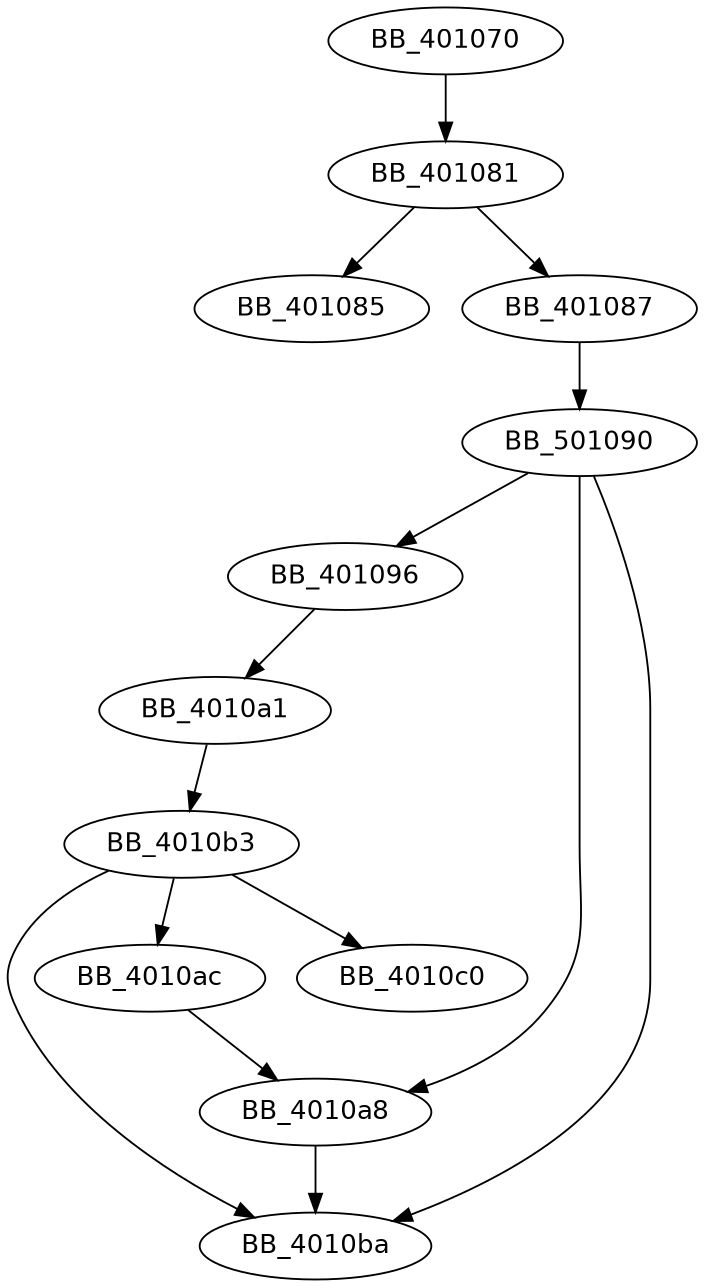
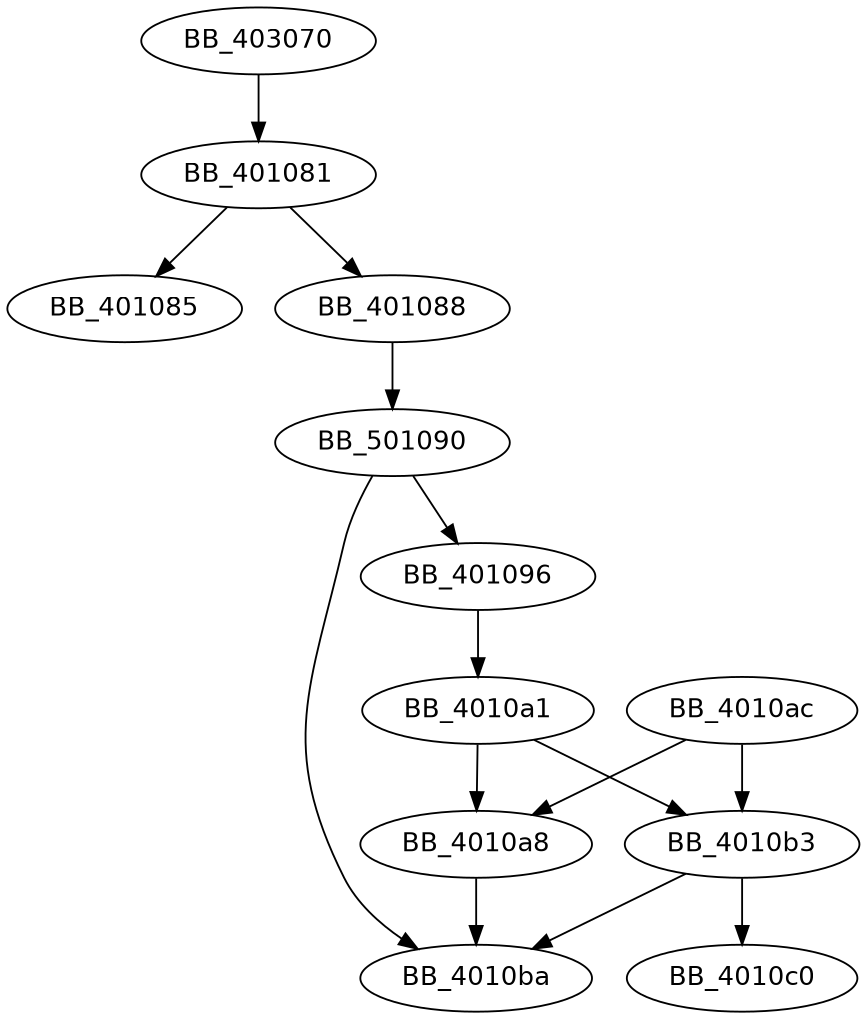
node "BB_401070": label "BB_401070" -> "BB_403070"
node "BB_401087": label "BB_401087" -> "BB_401088"
edge "BB_501090" -> "BB_4010a8": now "BB_4010a1" -> "BB_4010a8"
edge "BB_4010b3" -> "BB_4010ac": reversed
